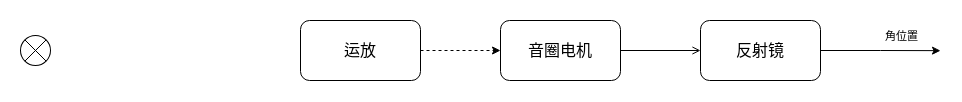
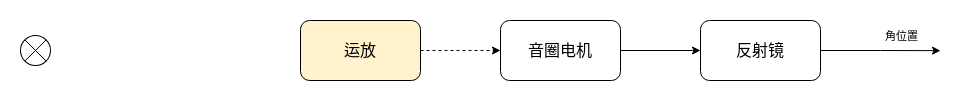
node "运放": fillcolor #ffffff -> #fff2cc
edge "音圈电机" -> "反射镜": arrowhead open -> classic
